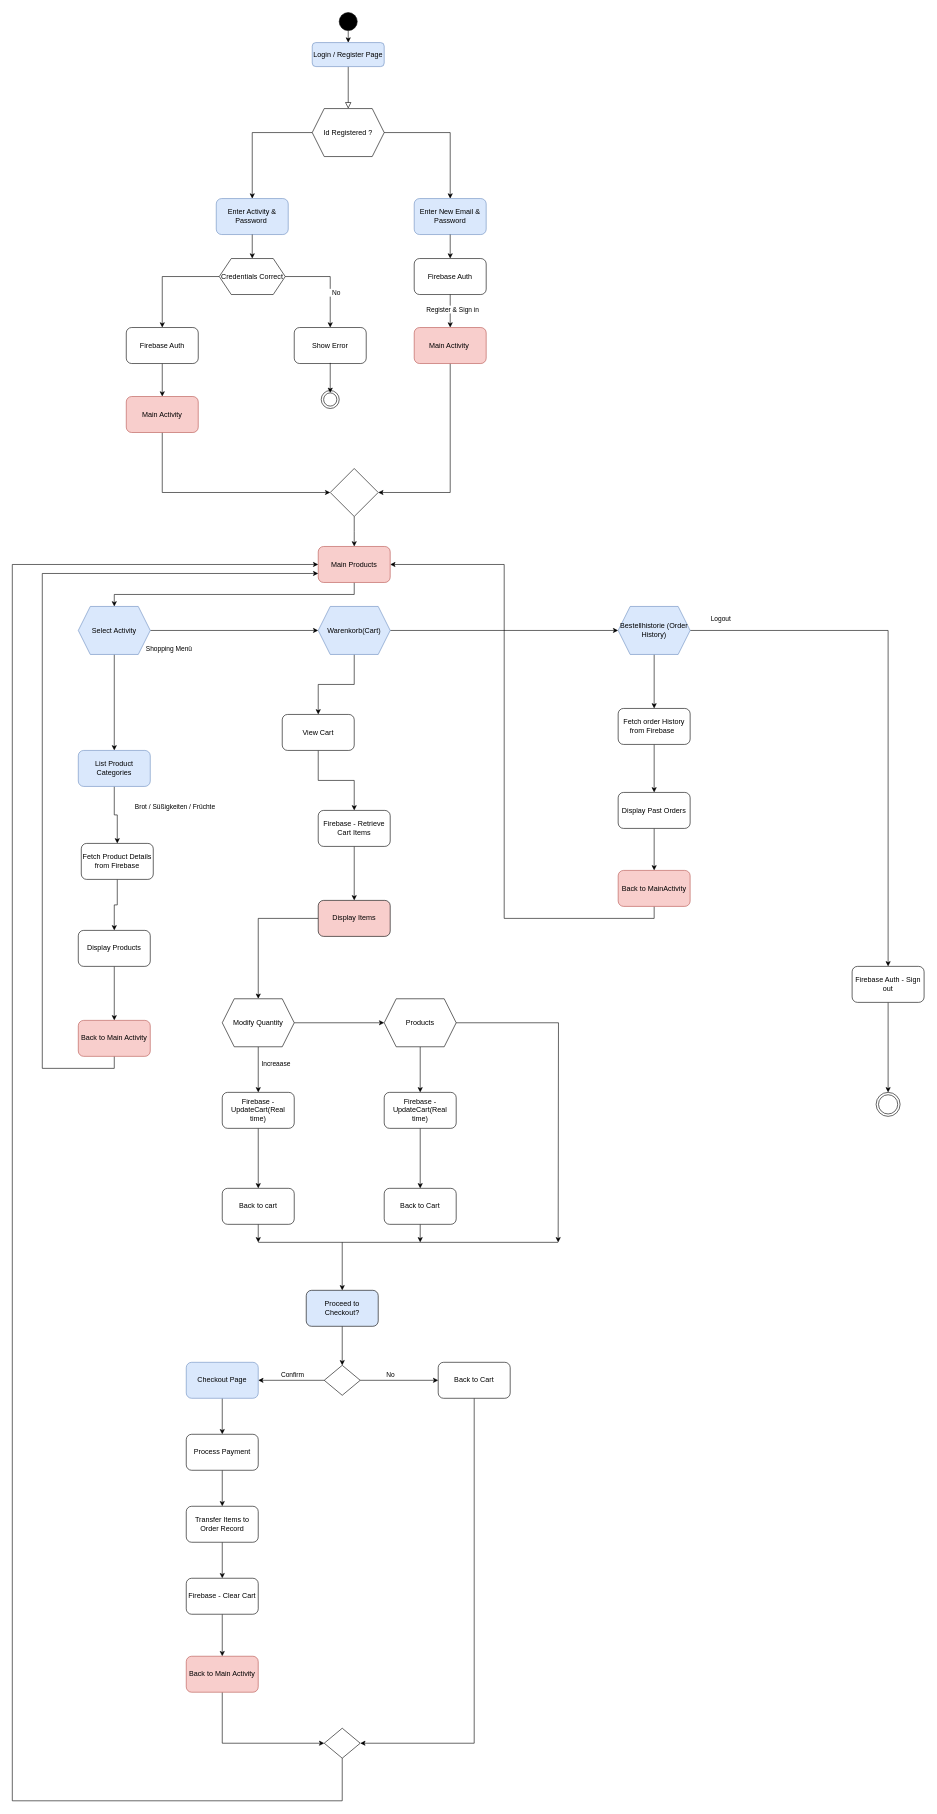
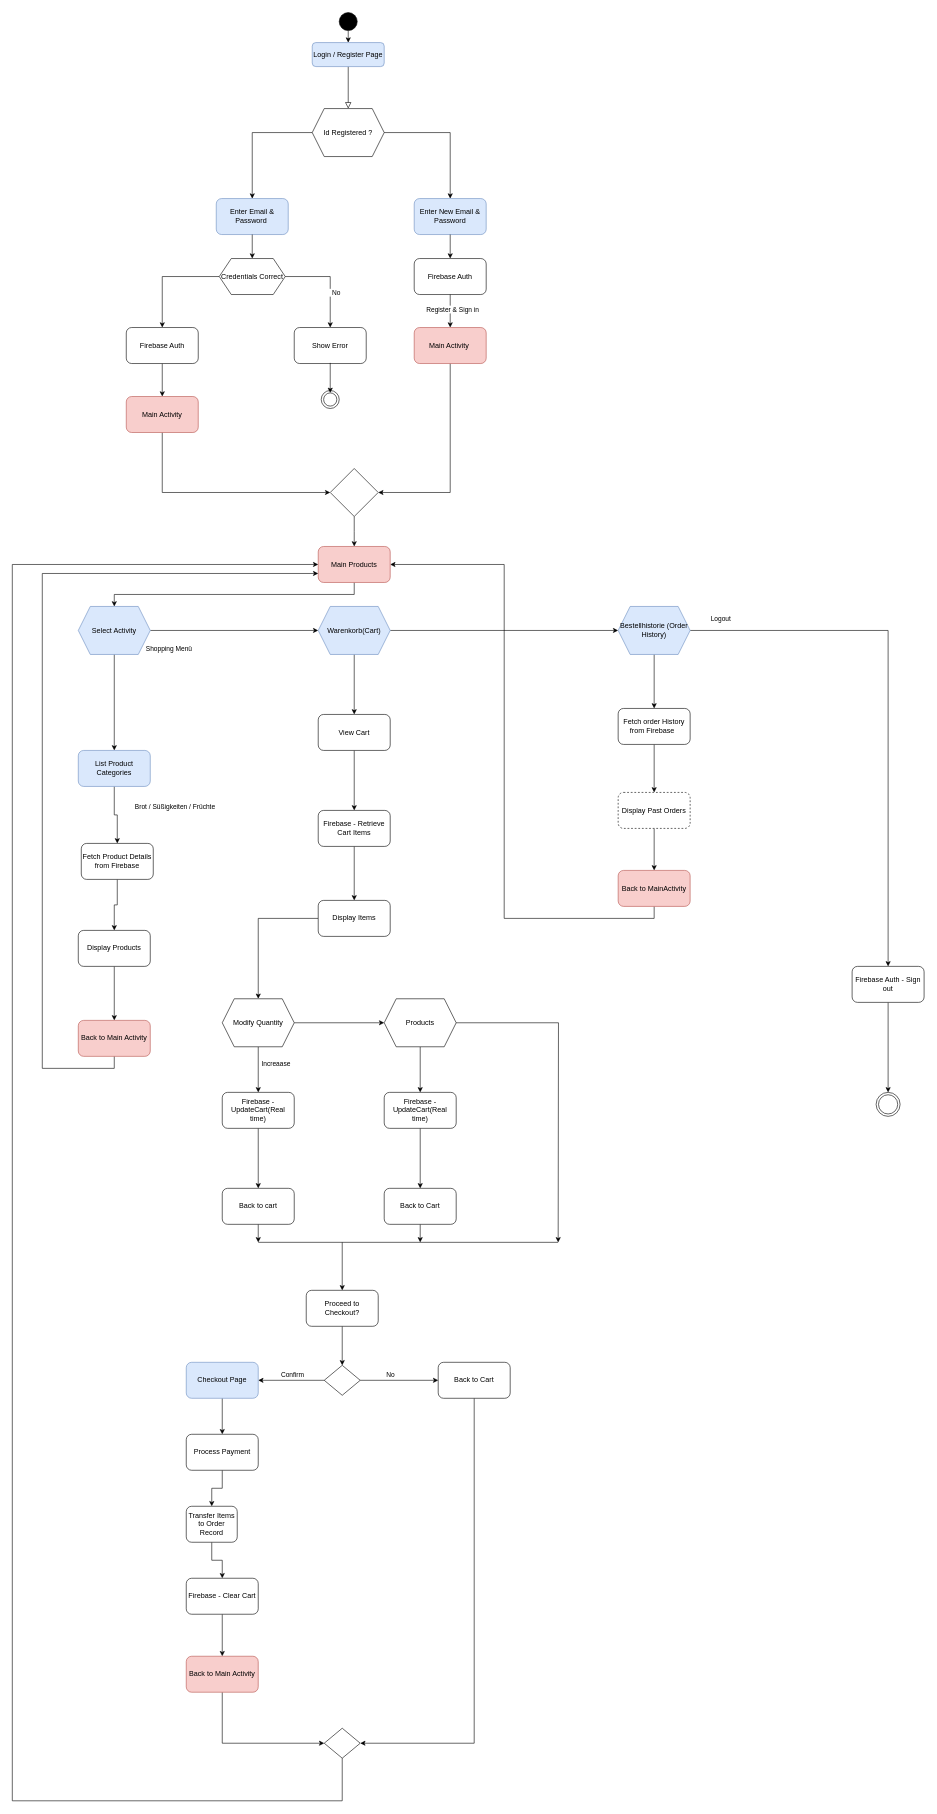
node "Enter Activity & Password": label "Enter Activity & Password" -> "Enter Email & Password"
node "View Cart": moved (318, 732) -> (354, 732)
node "Display Past Orders": style solid -> dashed
node "Display Items": fillcolor #f8cecc -> #ffffff
node "Proceed to Checkout?": fillcolor #dae8fc -> #ffffff
node "Transfer Items to Order Record": size 72x36 -> 51x36
